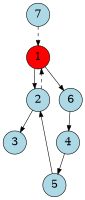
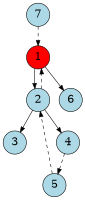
edge "6" -> "4": now "2" -> "4"
edge "5" -> "2": style solid -> dashed
edge "4" -> "5": style solid -> dashed
